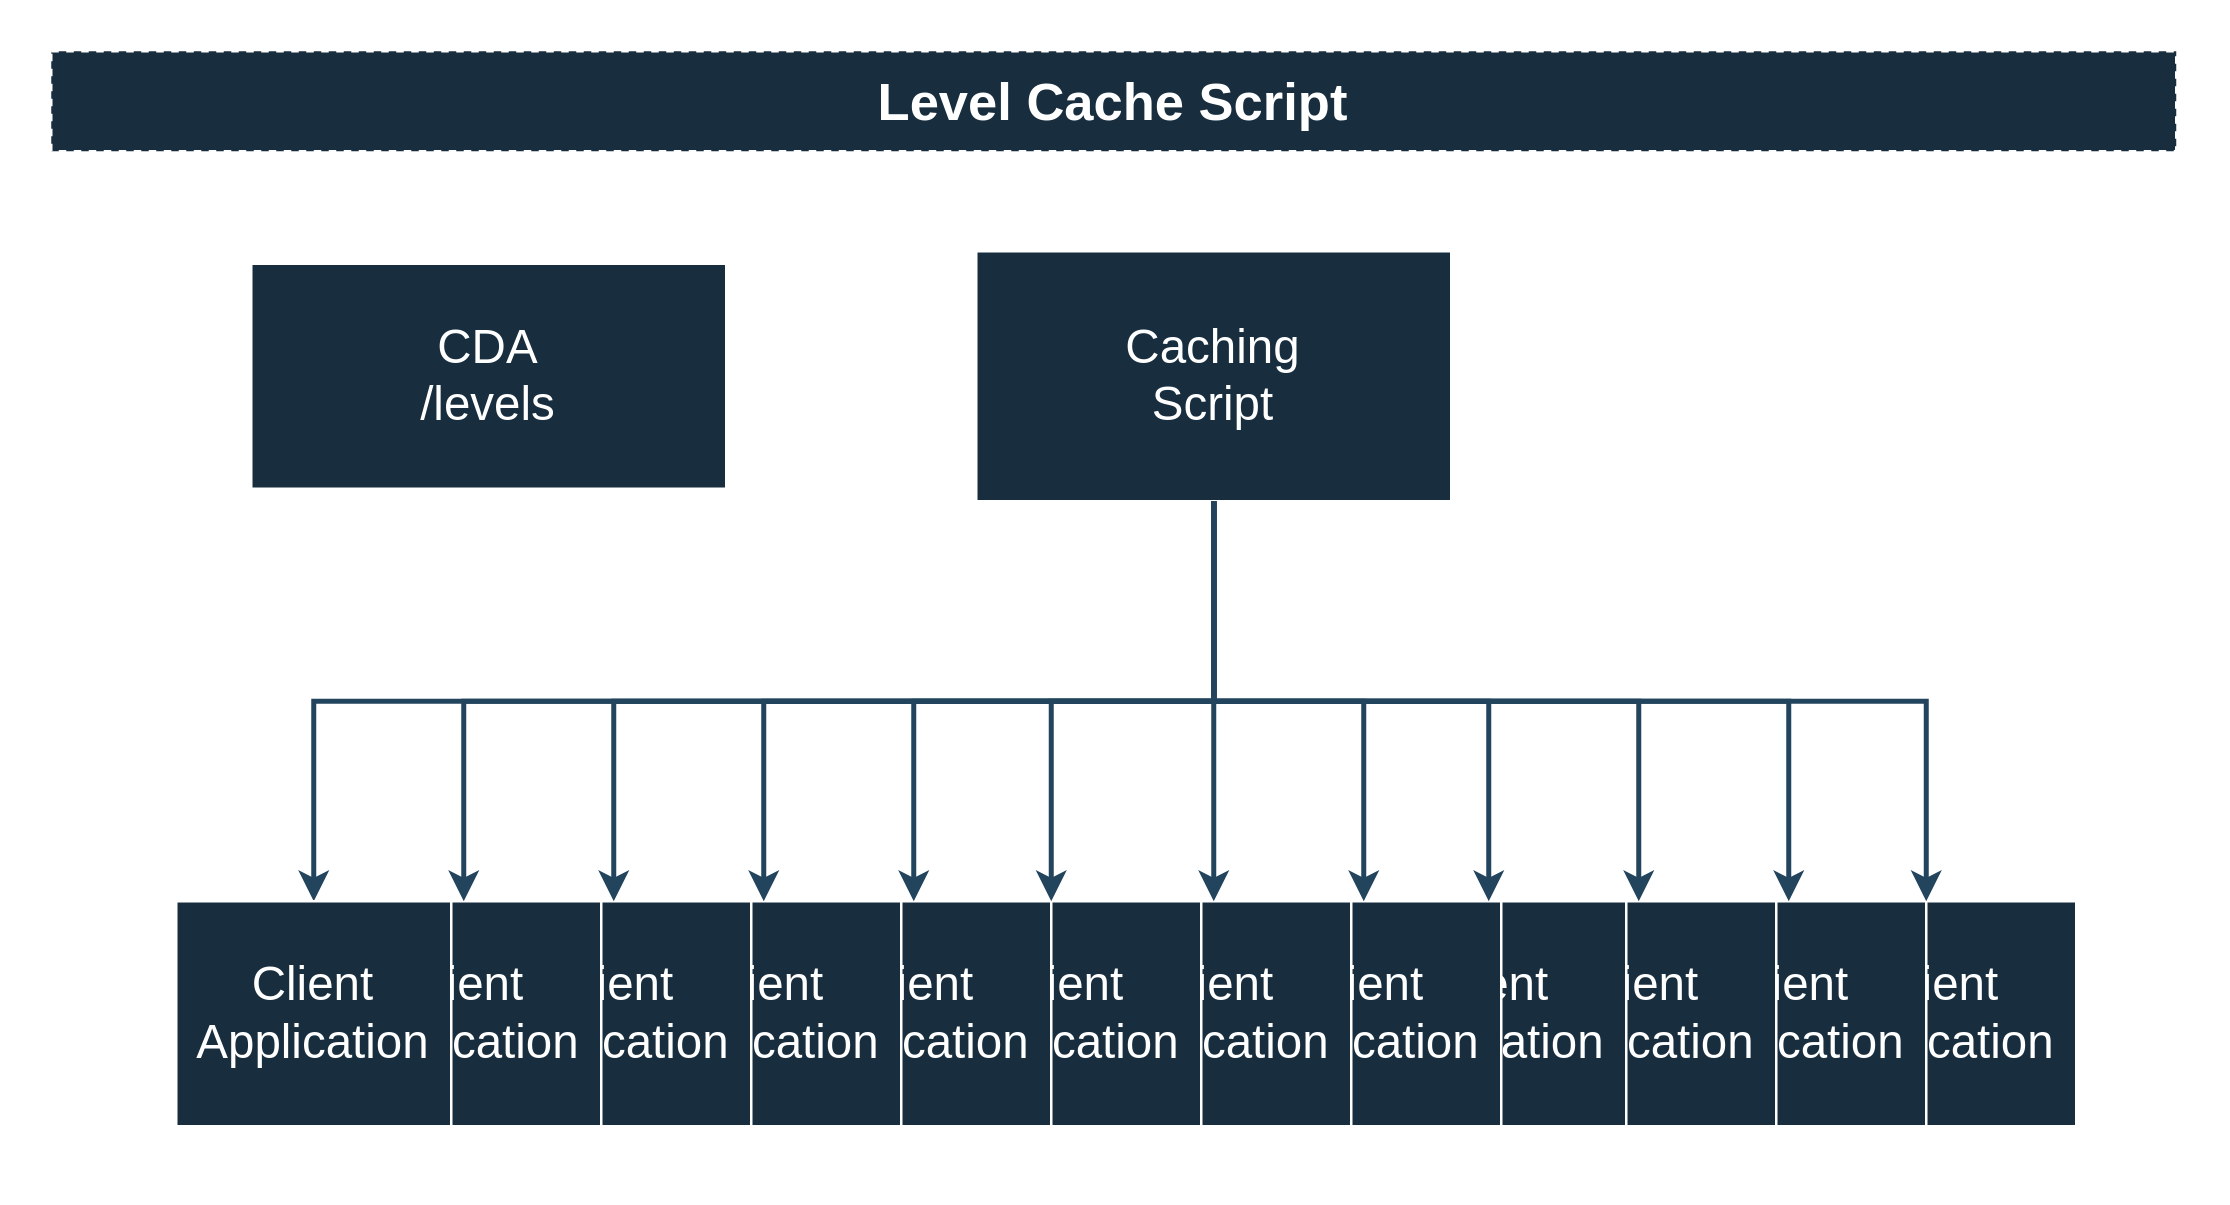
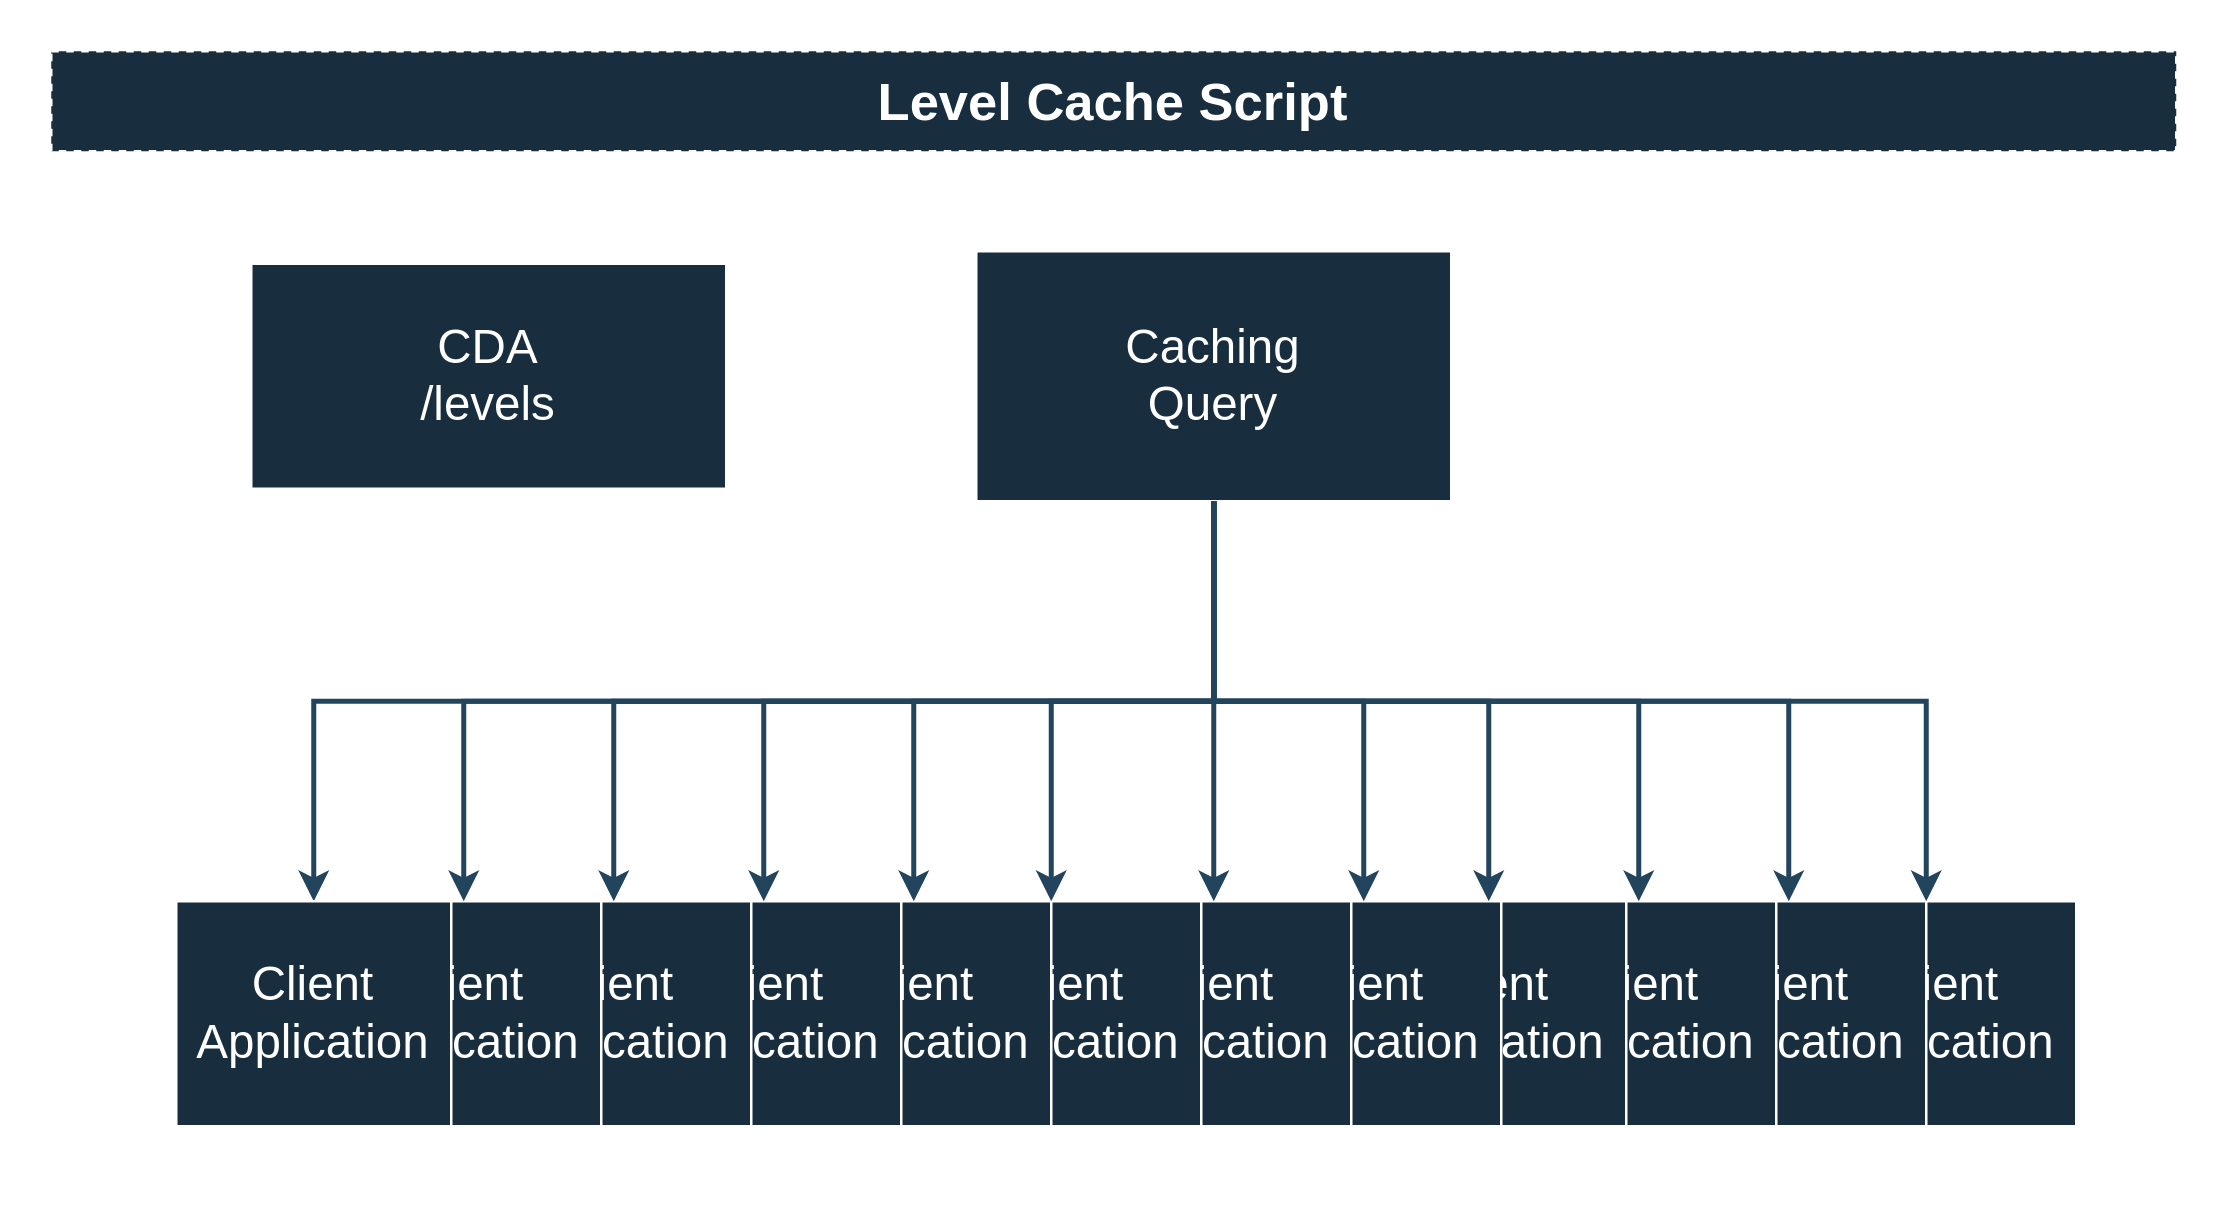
node "Caching Script": label "Caching Script" -> "Caching Query"
